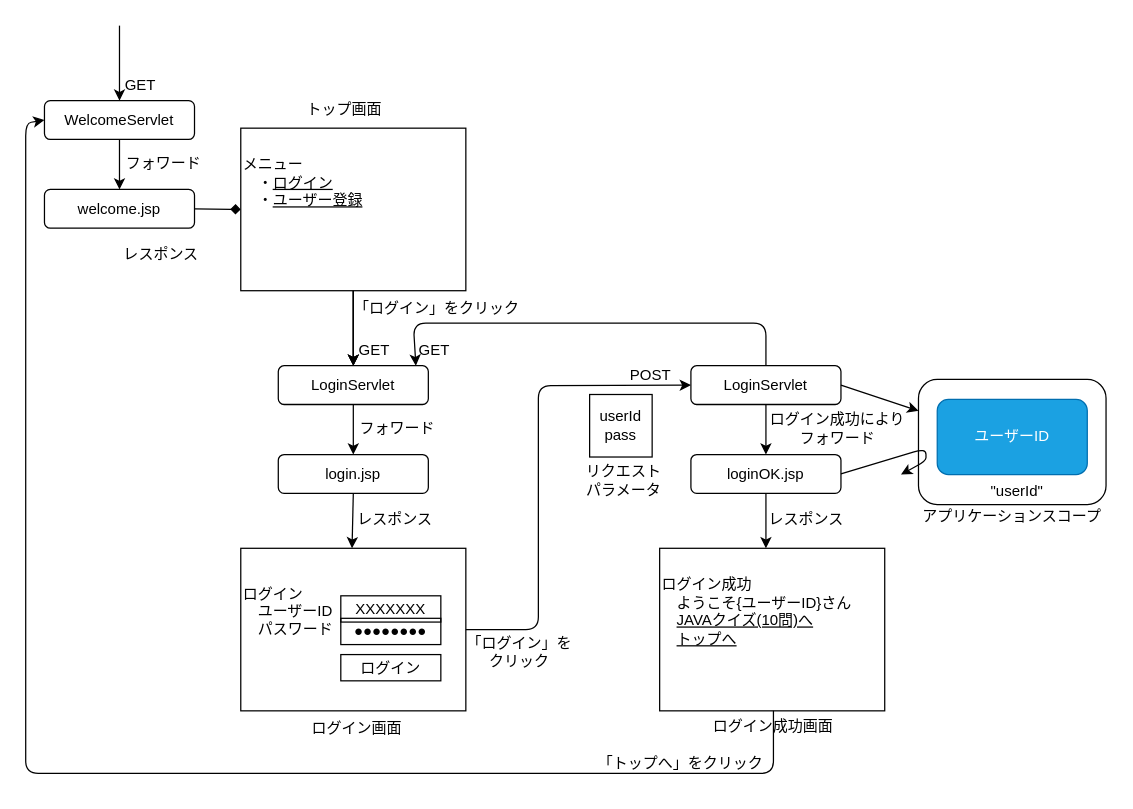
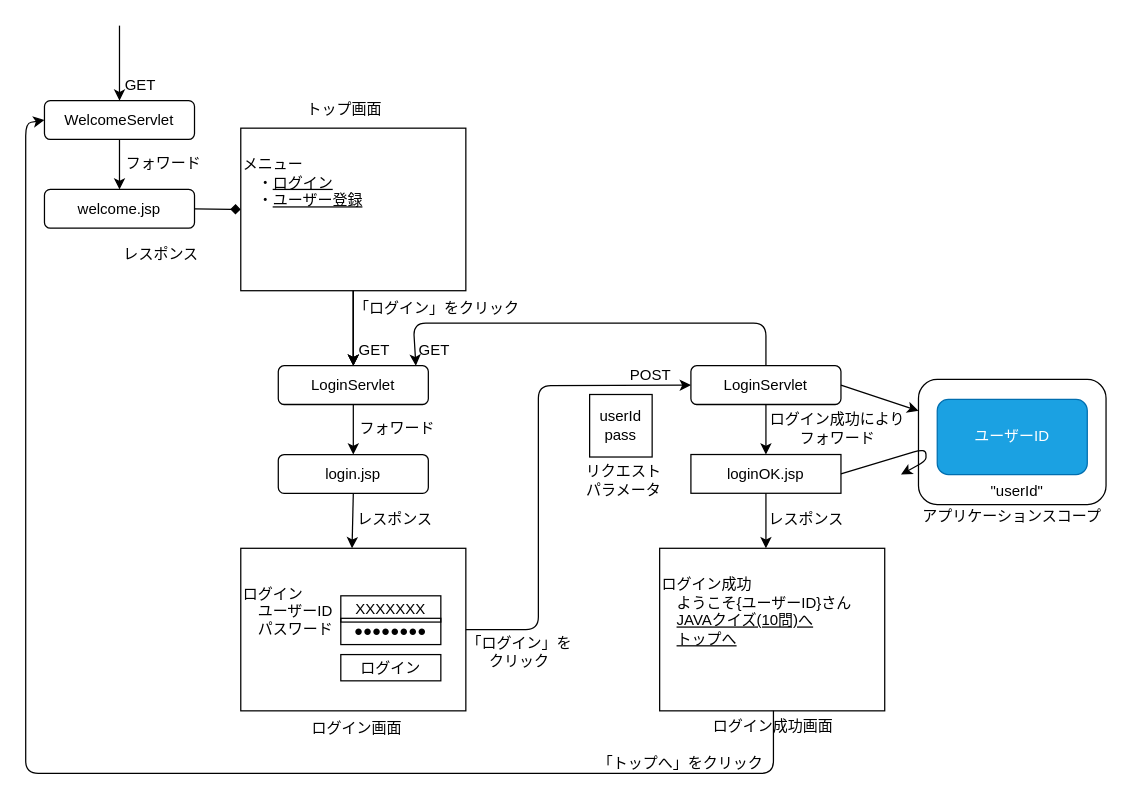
node "loginOK.jsp": shape rounded rectangle -> rectangle
